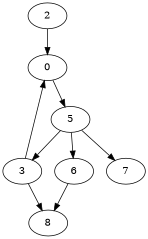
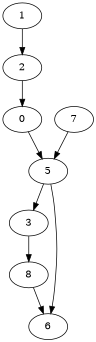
node "1": added
edge "3" -> "0": removed
edge "5" -> "7": reversed
edge "6" -> "8": reversed
